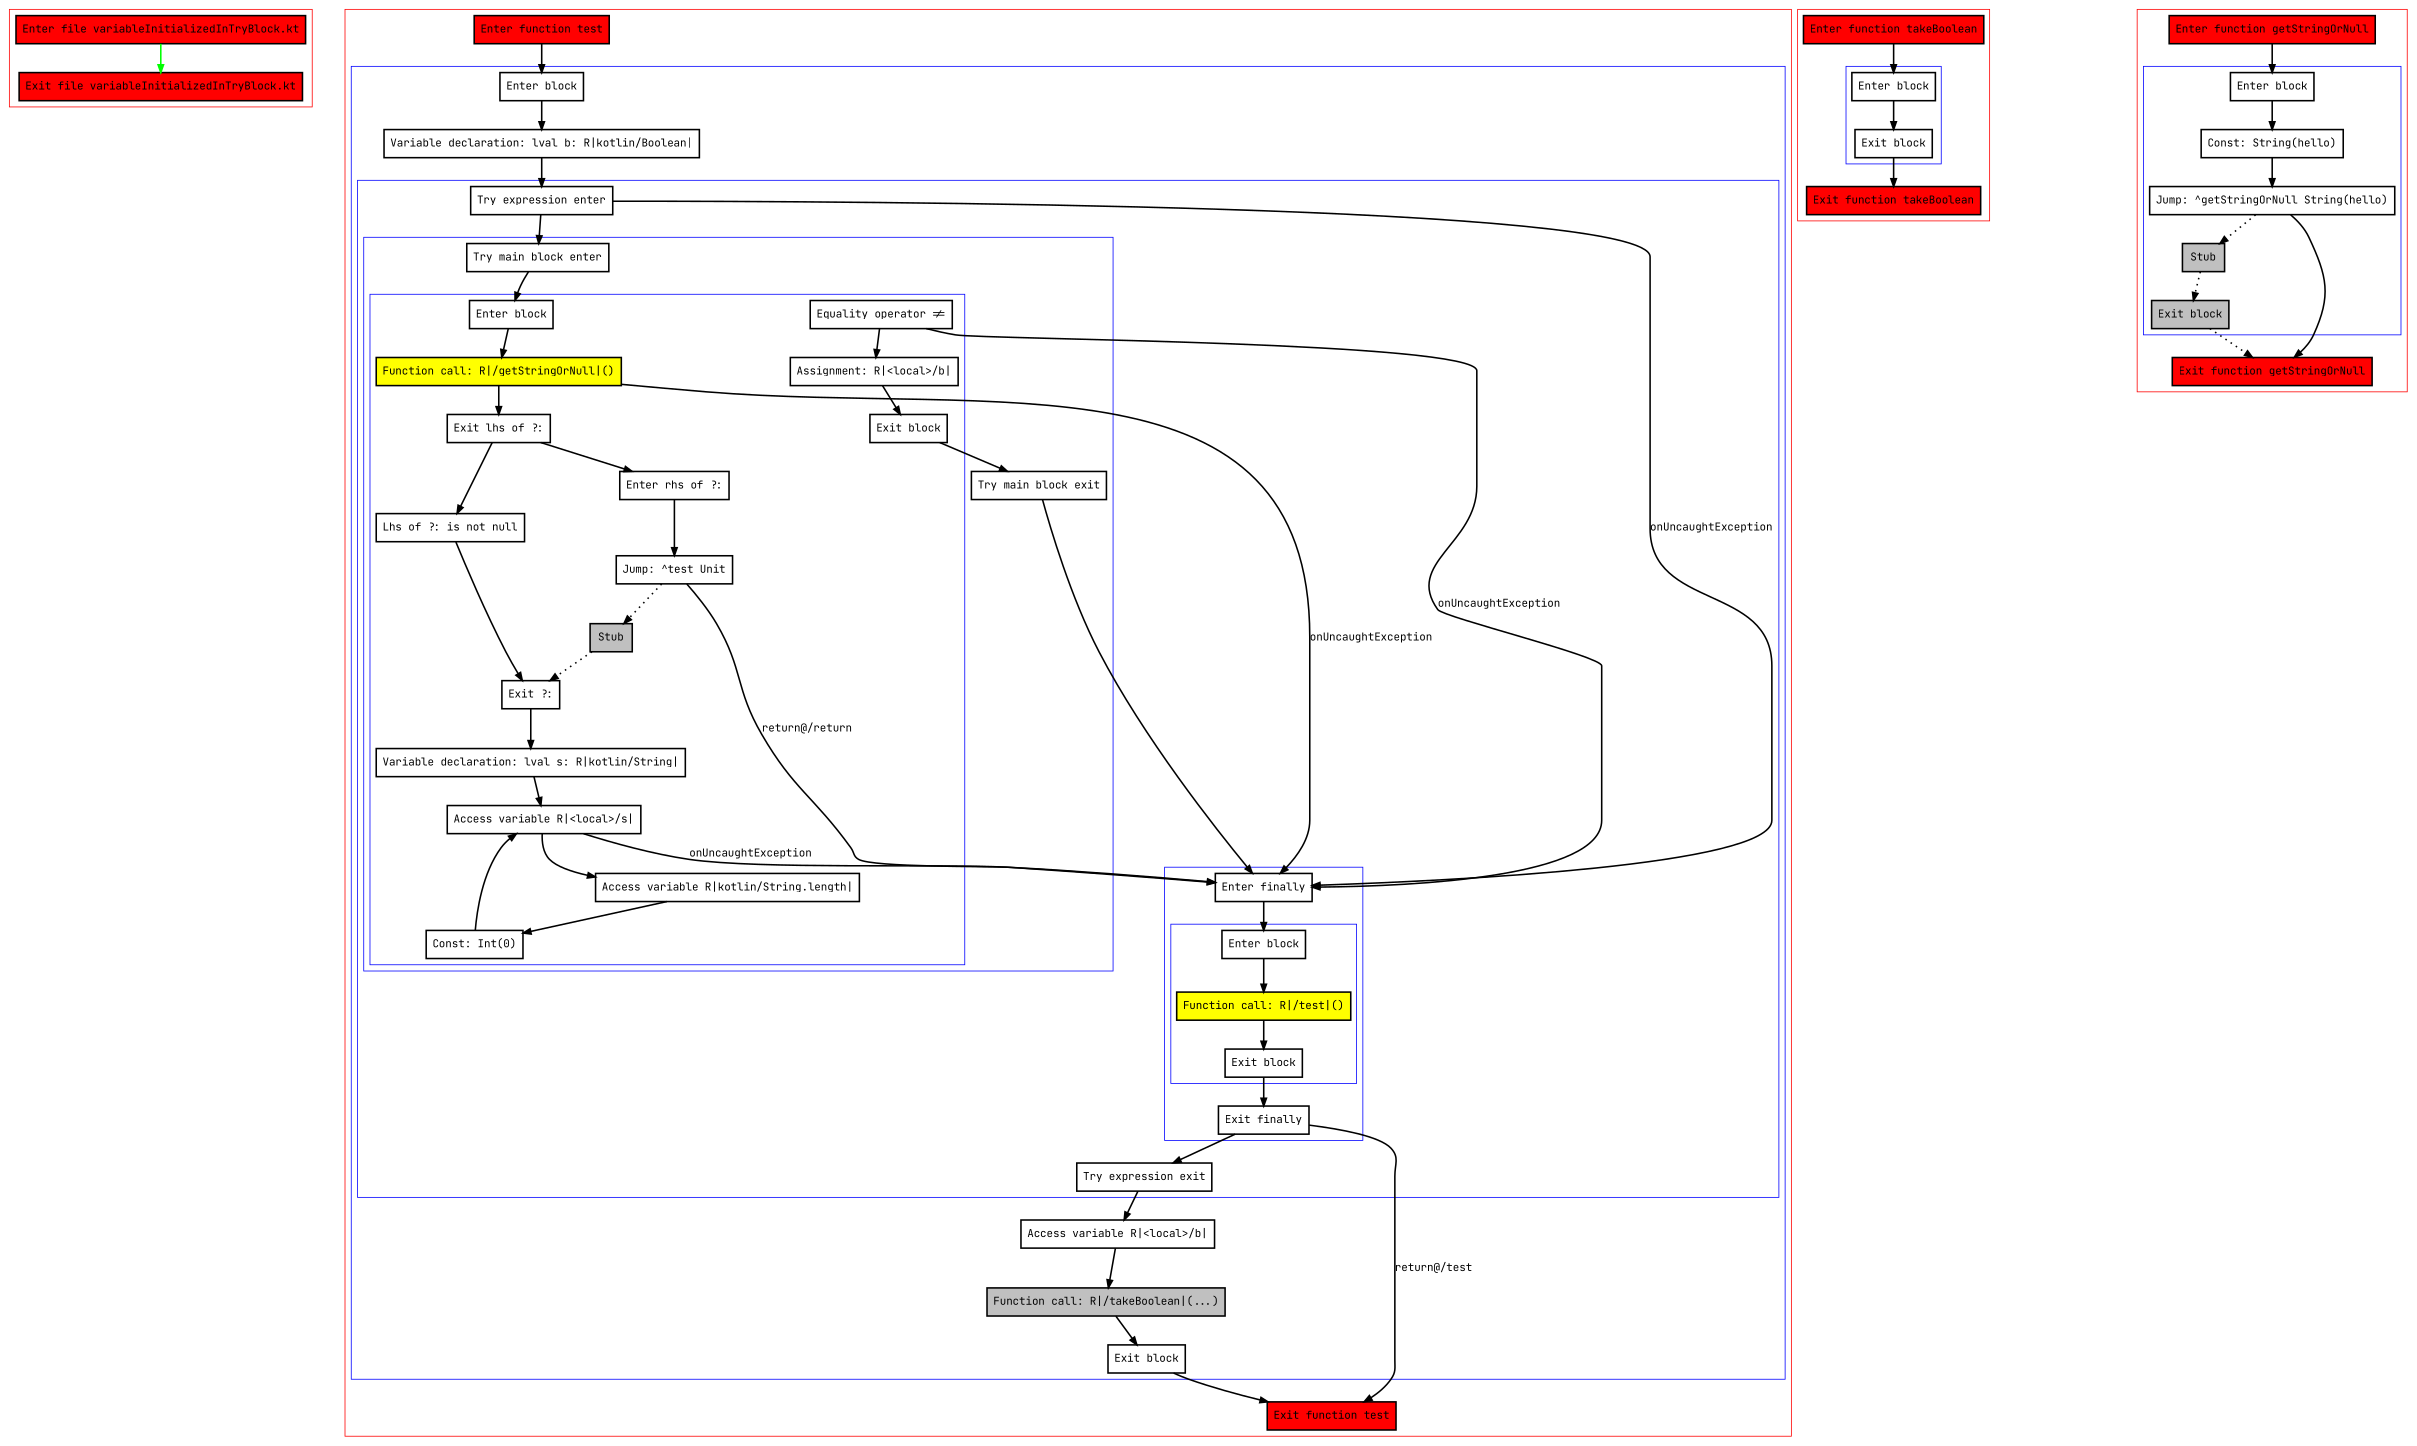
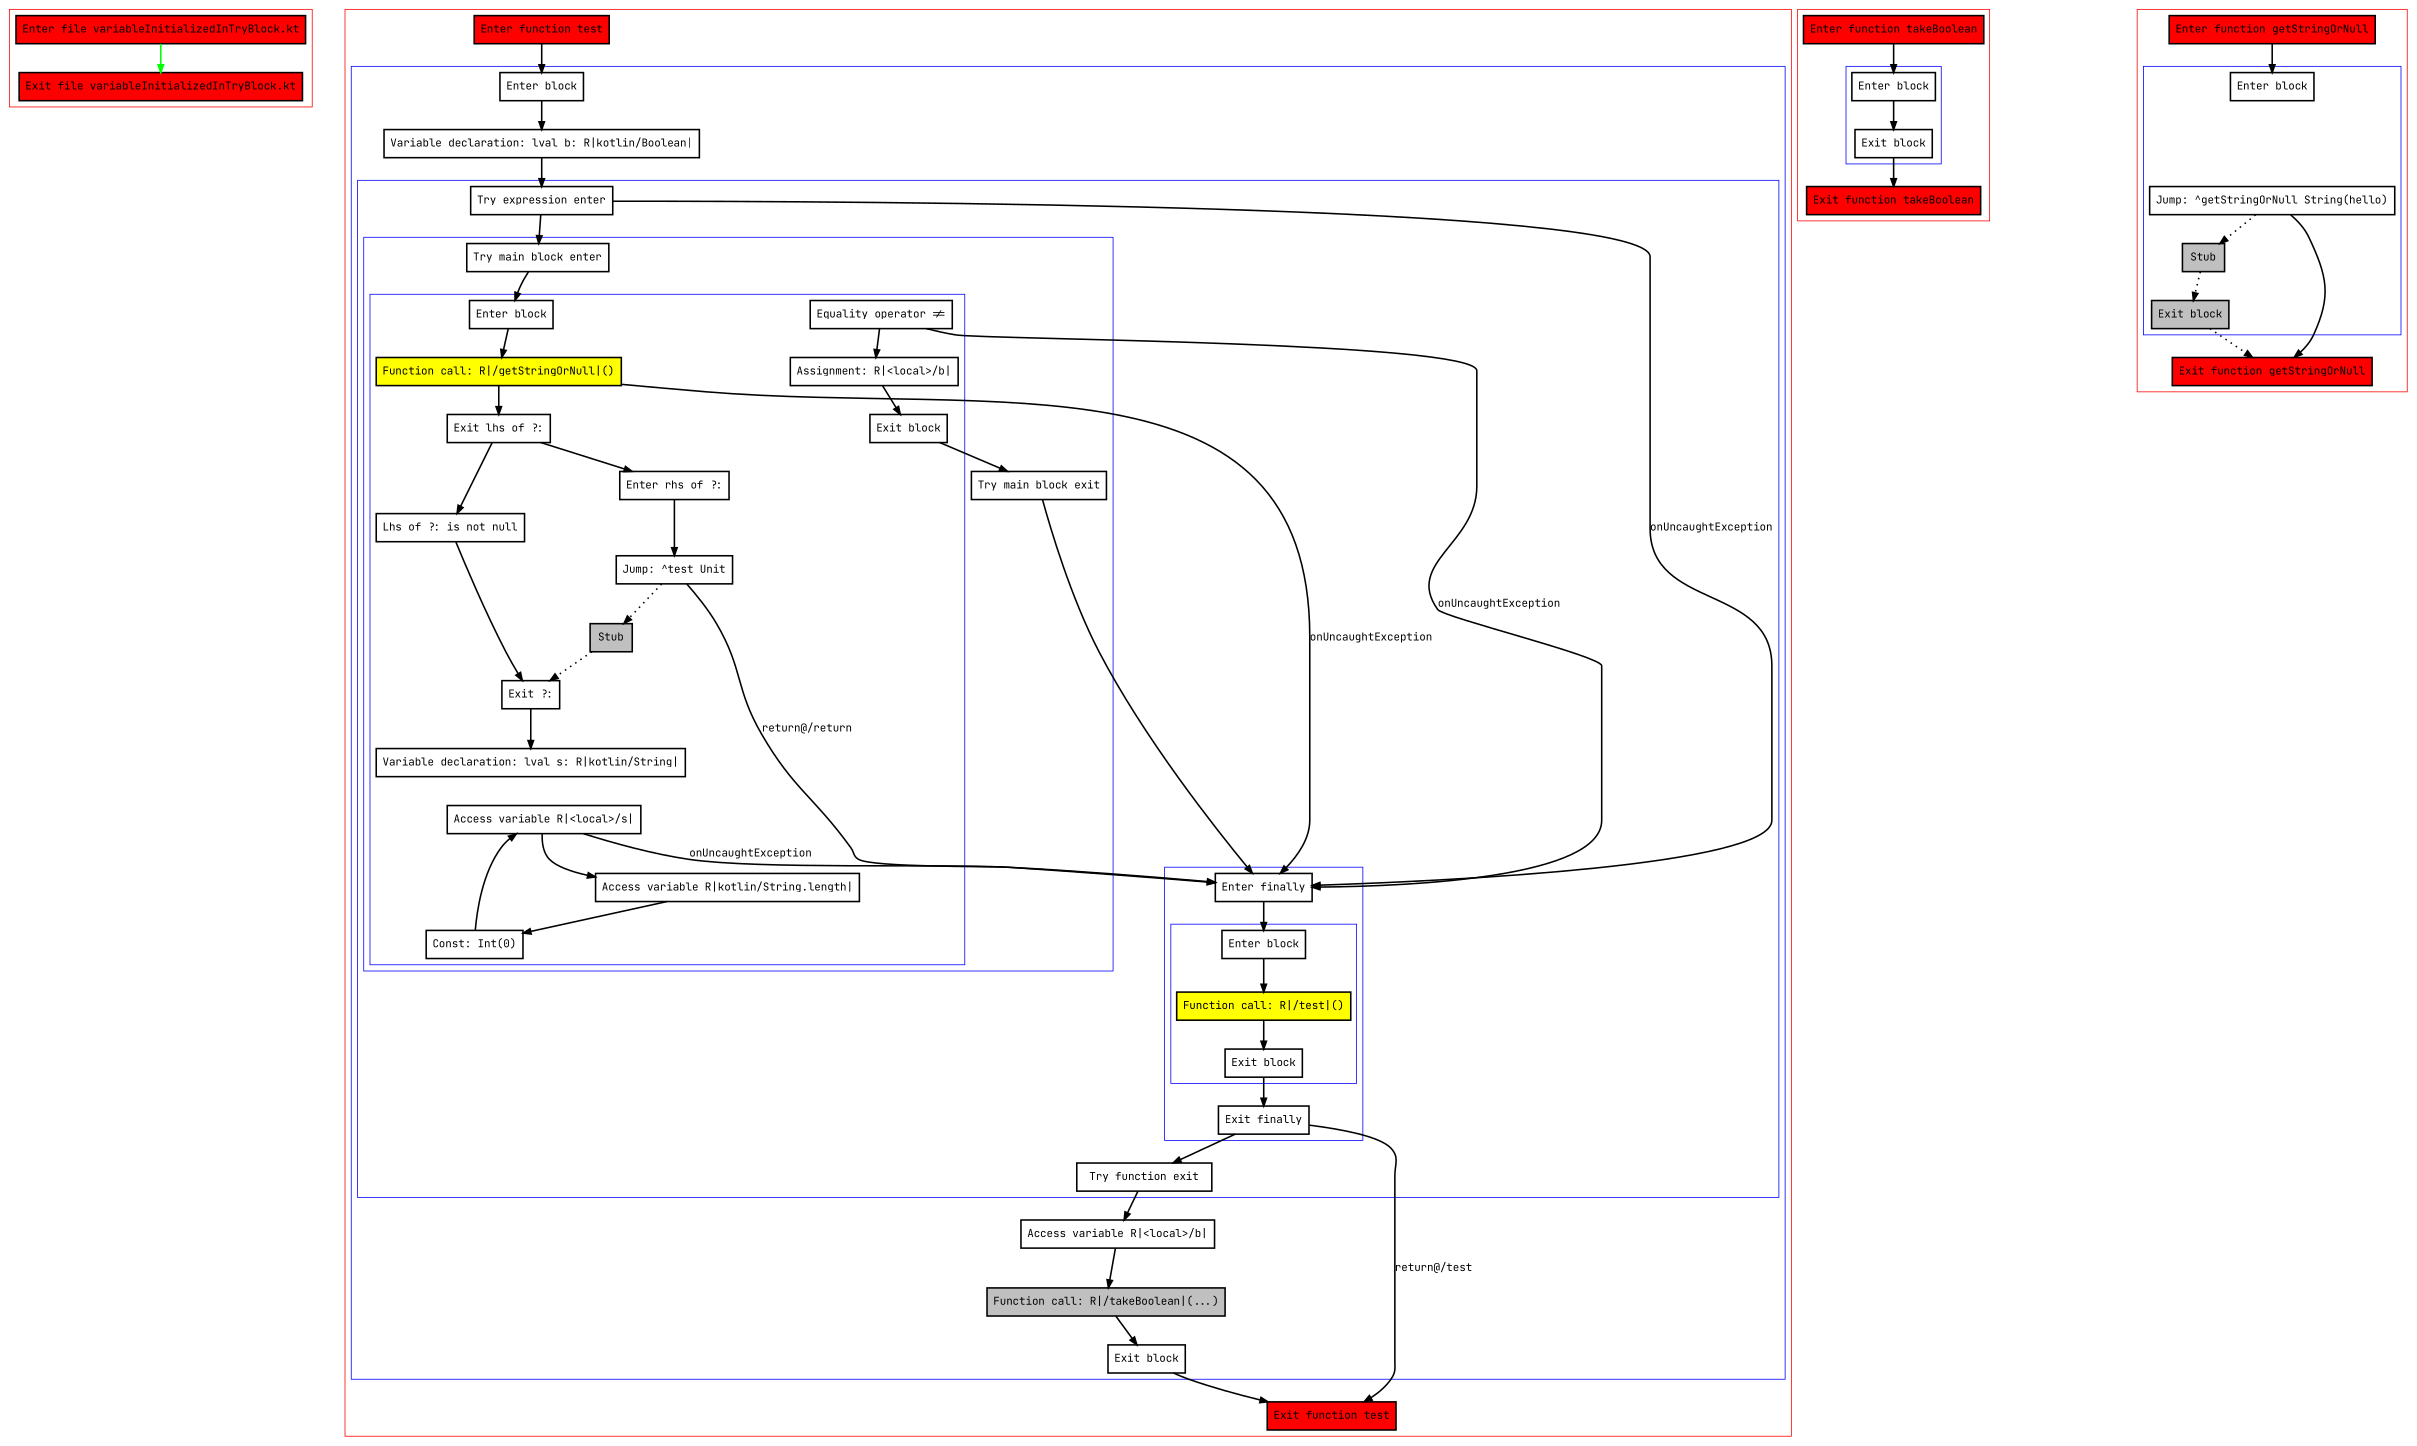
node "Const: String(hello)": removed
edge "Variable declaration: lval s: R|kotlin/String|" -> "Access variable R|<local>/s|": removed
node "Try expression exit": label "Try expression exit" -> "Try function exit"
